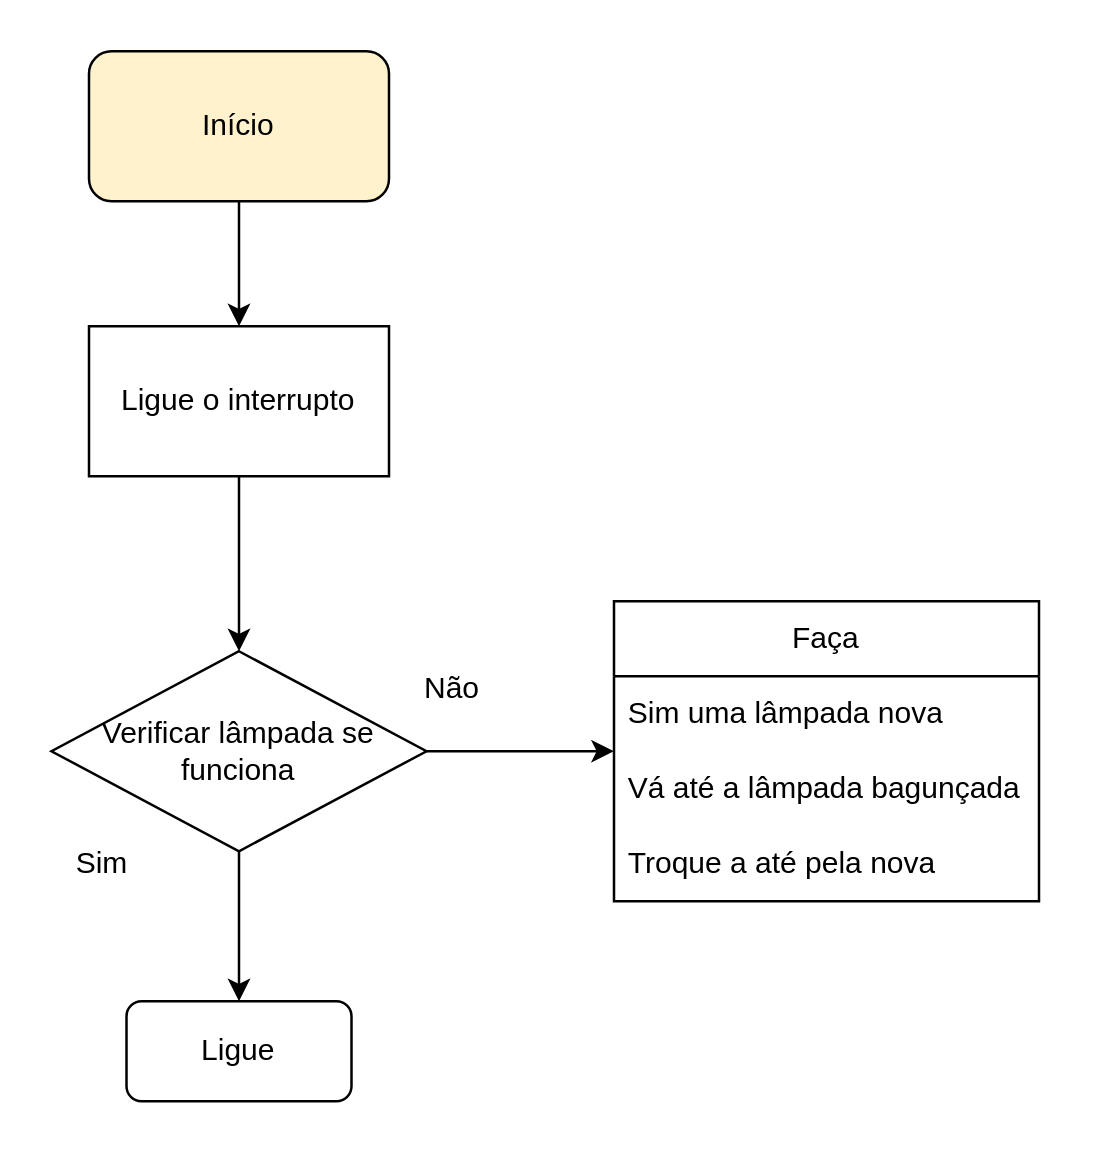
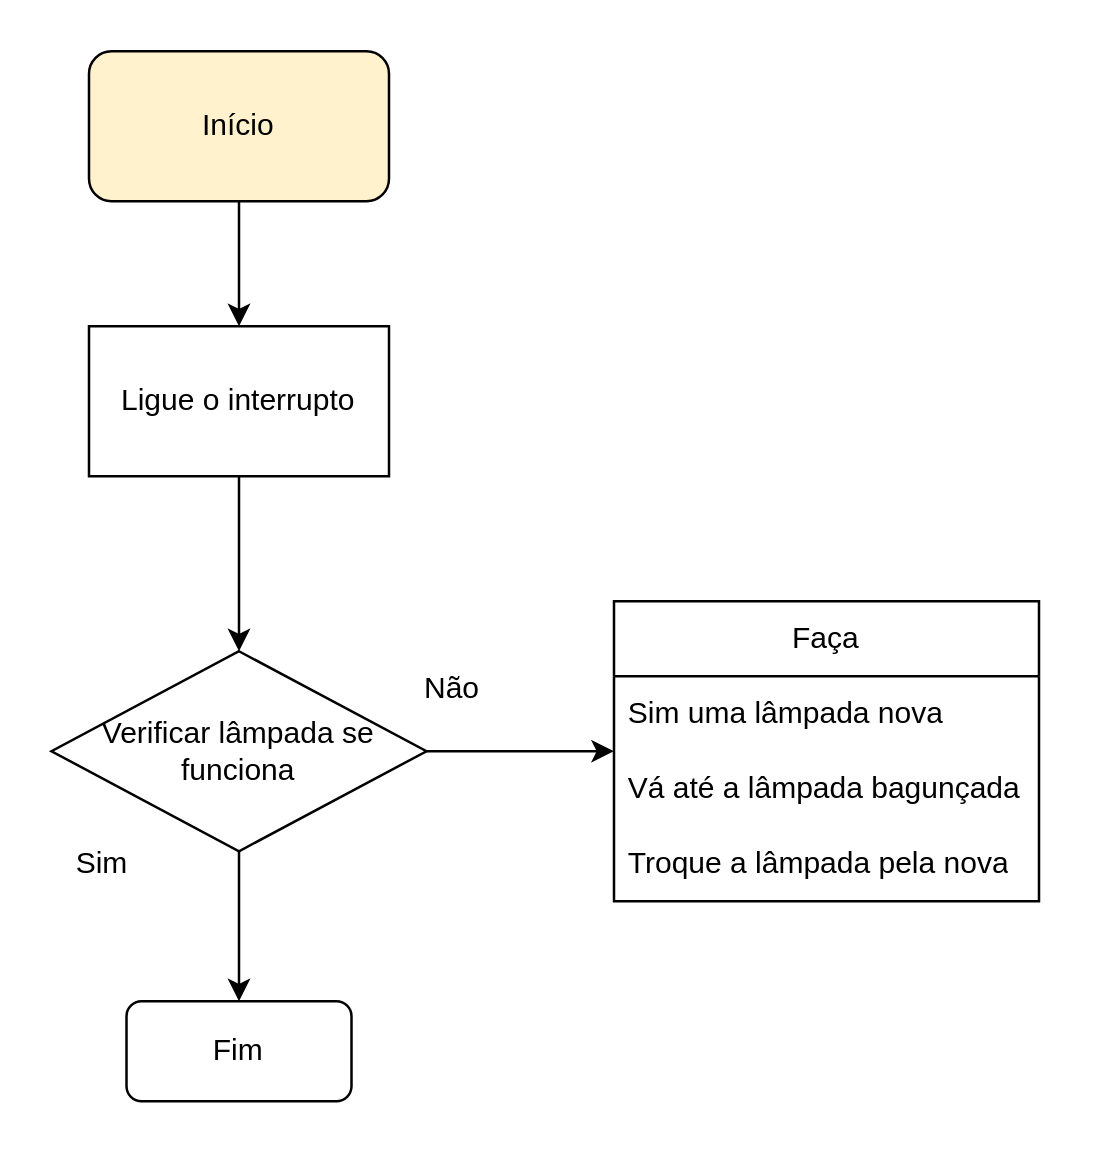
node "Troque a até pela nova": label "Troque a até pela nova" -> "Troque a lâmpada pela nova"
node "Ligue": label "Ligue" -> "Fim"
